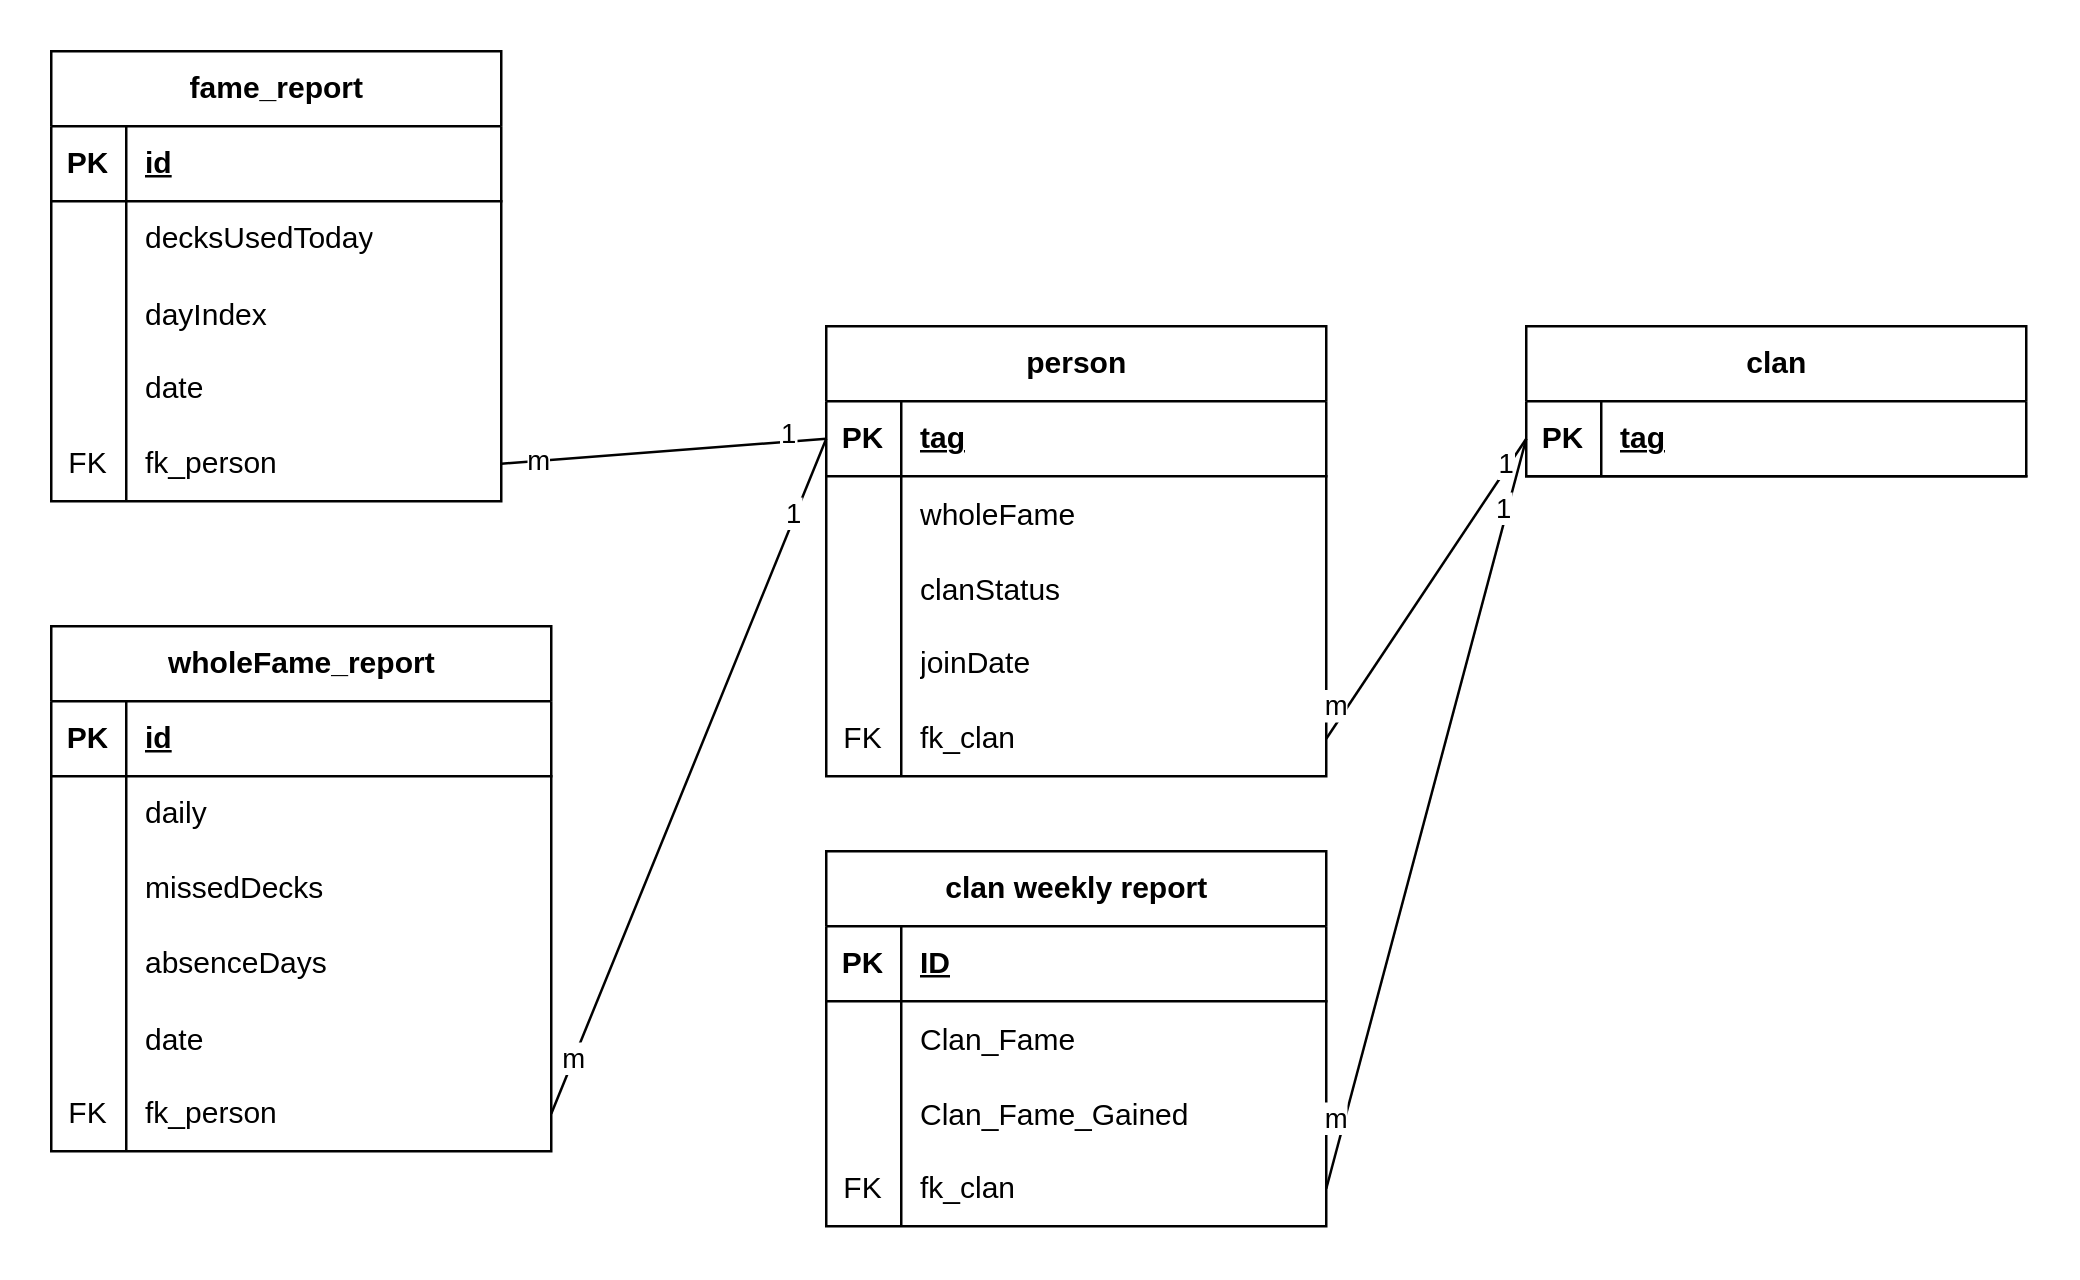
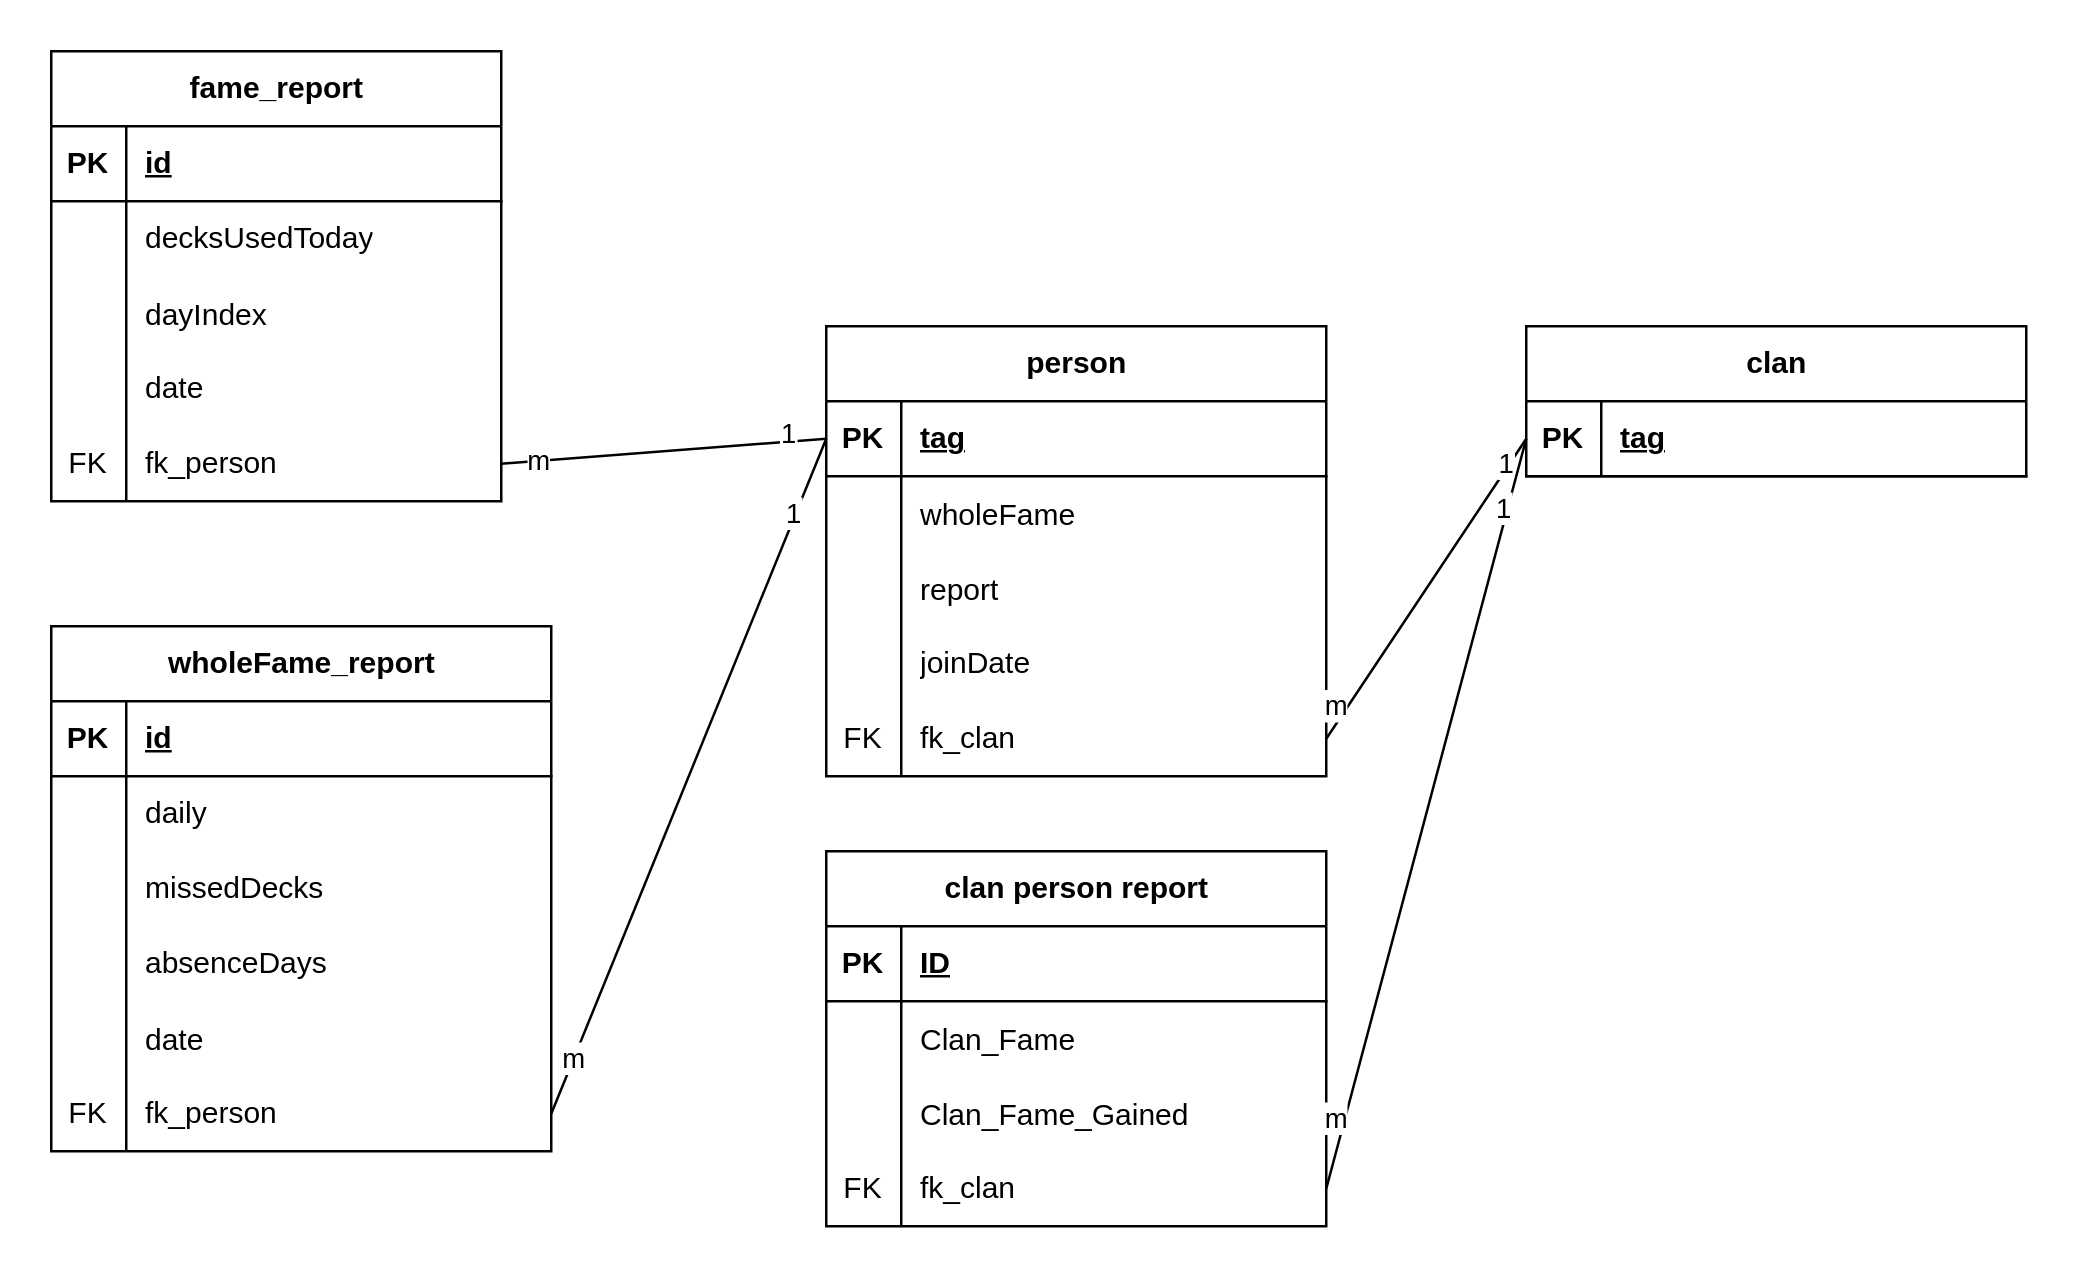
node "clanStatus": label "clanStatus" -> "report"
node "clan weekly report": label "clan weekly report" -> "clan person report"
